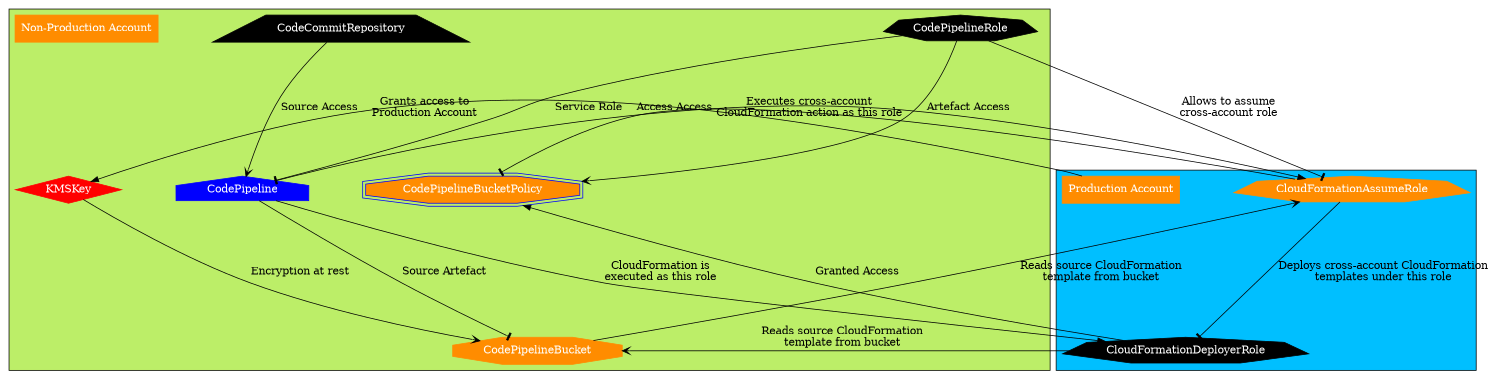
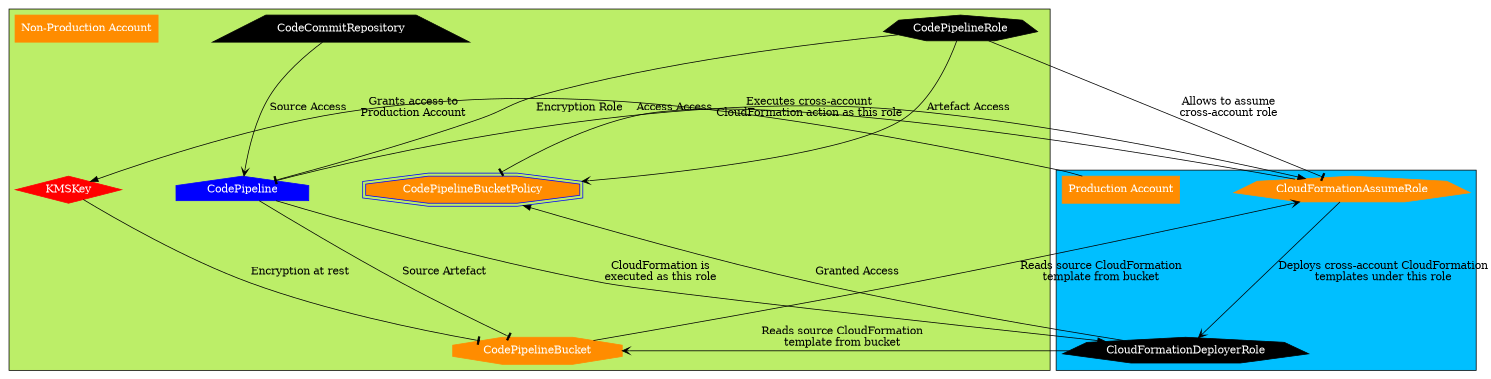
edge "CodePipelineRole" -> "CodePipeline": label "Service Role" -> "Encryption Role"
edge "CloudFormationAssumeRole" -> "CloudFormationDeployerRole": arrowhead tee -> vee
edge "KMSKey" -> "CodePipelineBucket": arrowhead vee -> tee
